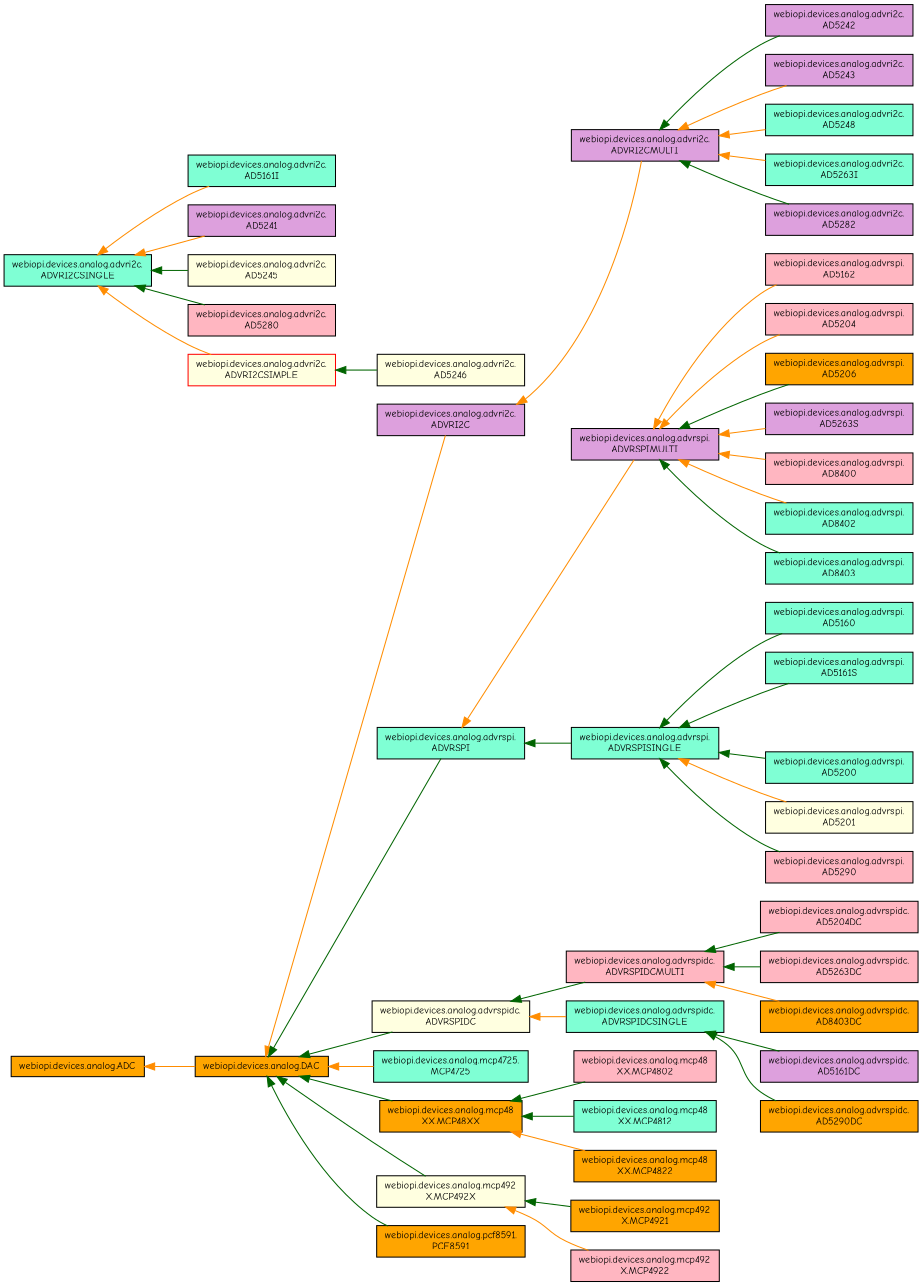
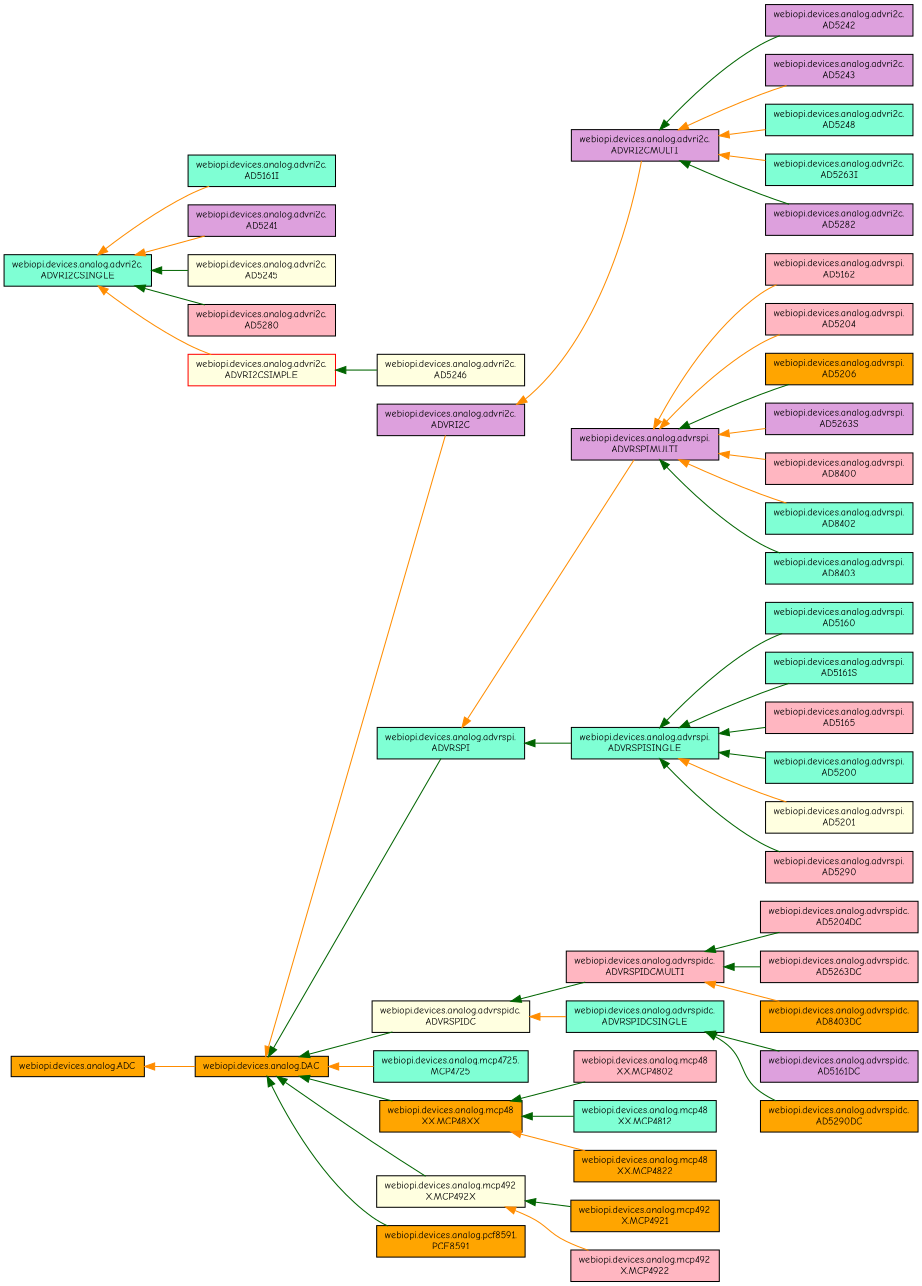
node "webiopi.devices.analog.advrspi. AD5165": added
